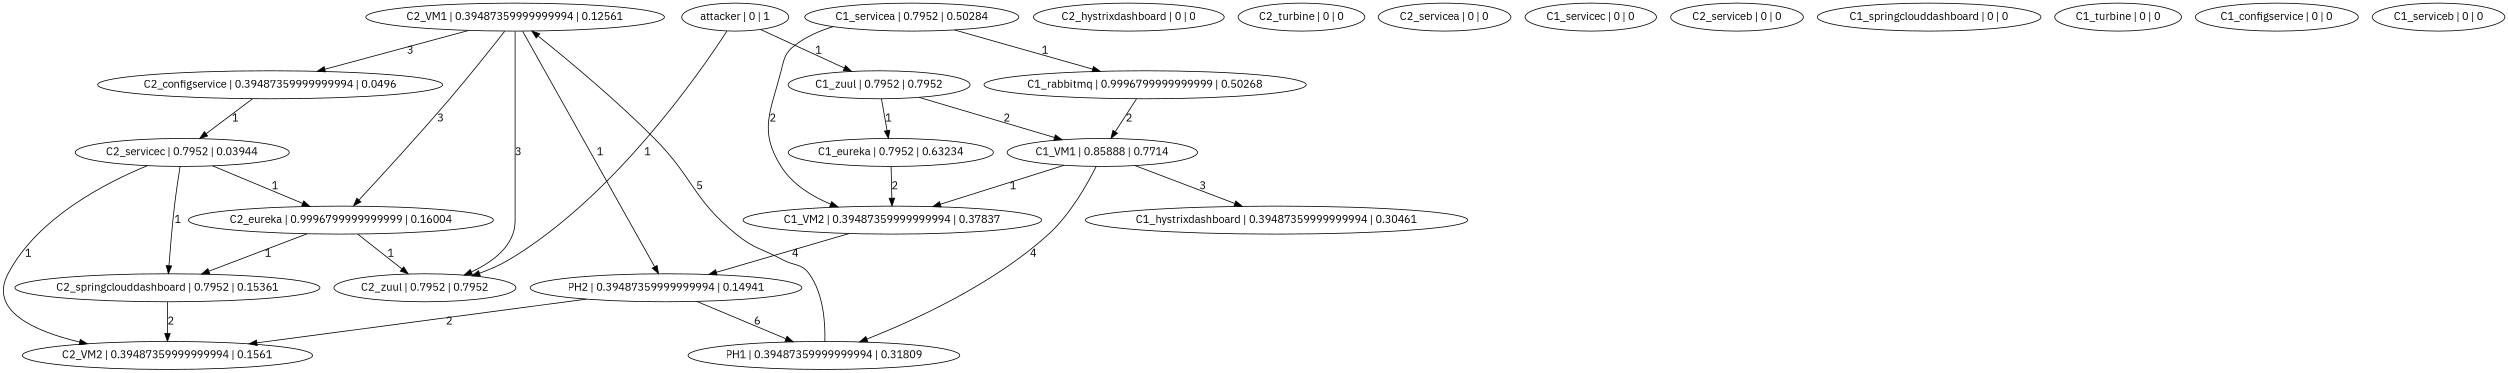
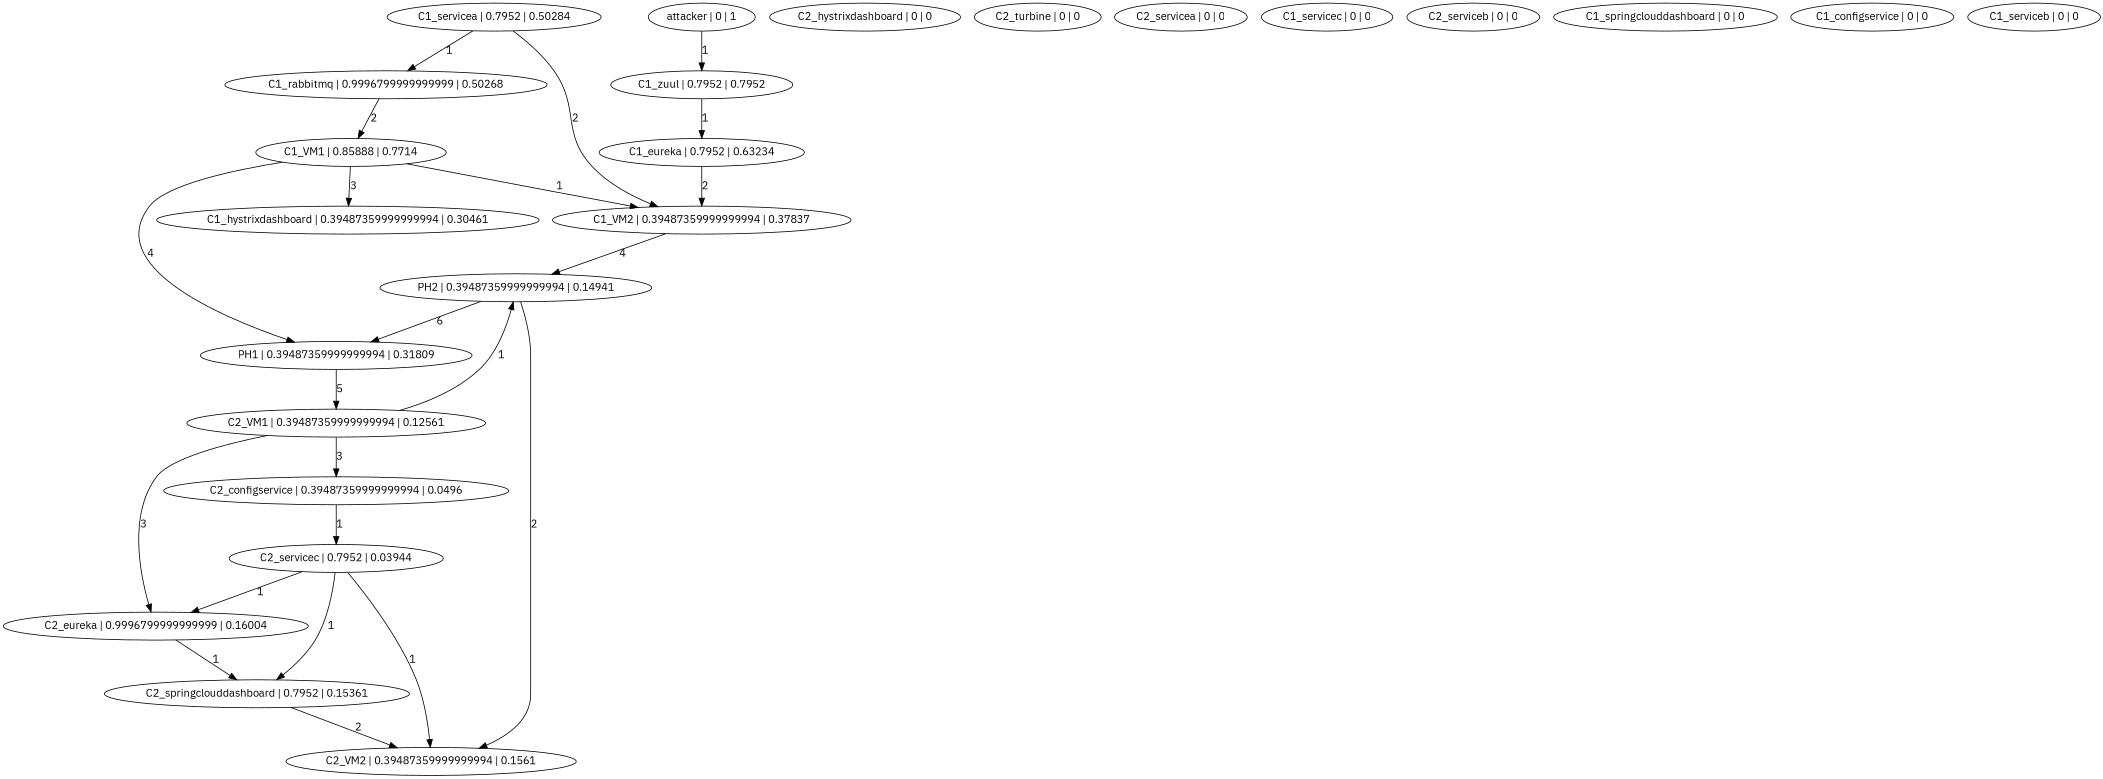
node "C1_turbine | 0 | 0": removed
edge "C1_zuul | 0.7952 | 0.7952" -> "C1_VM1 | 0.85888 | 0.7714": removed, label "2"
node "C2_zuul | 0.7952 | 0.7952": removed
